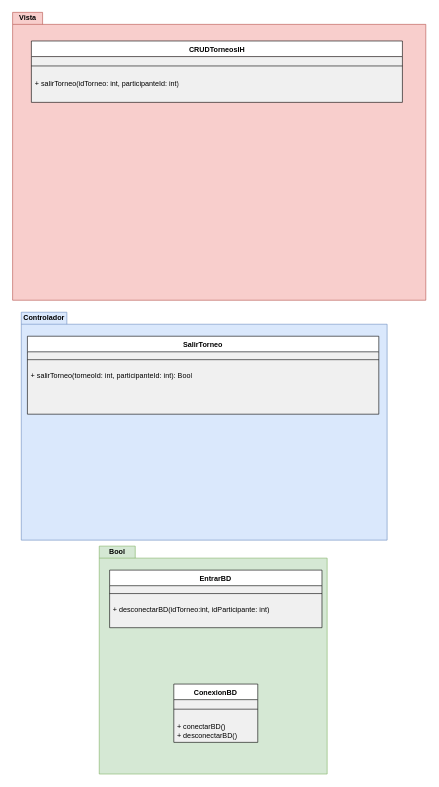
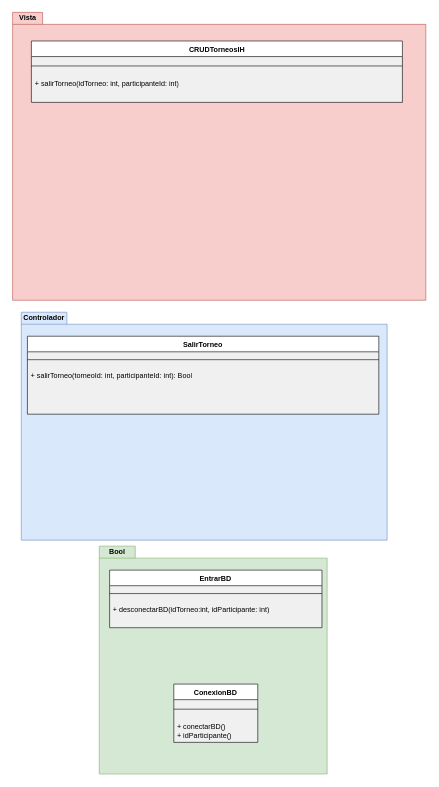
node "+ conectarBD() + desconectarBD()": label "+ conectarBD() + desconectarBD()" -> "+ conectarBD() + idParticipante()"
